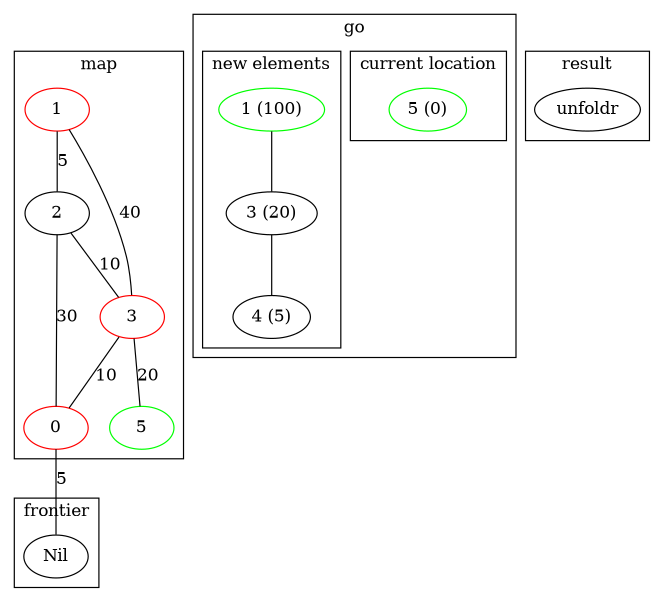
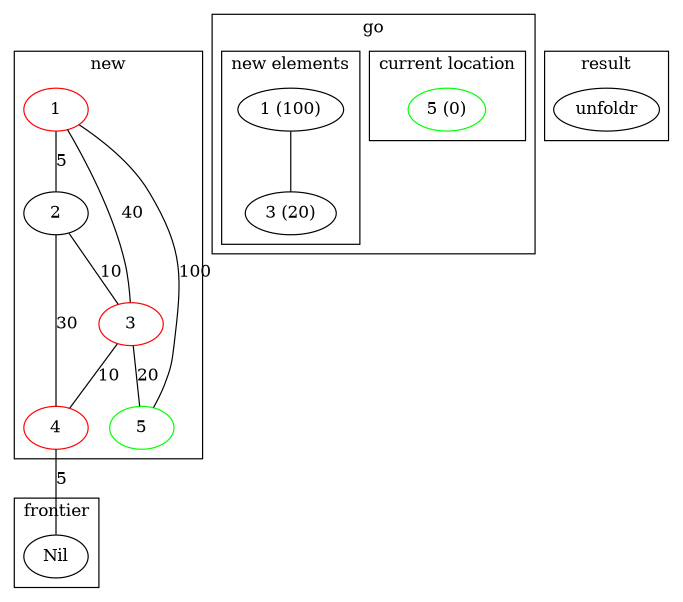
cluster "map": label "map" -> "new"
node "1 (100)": color green -> black
edge "1" -- "5": added, label "100"
node "4 (5)": removed
node "0": label "0" -> "4"
